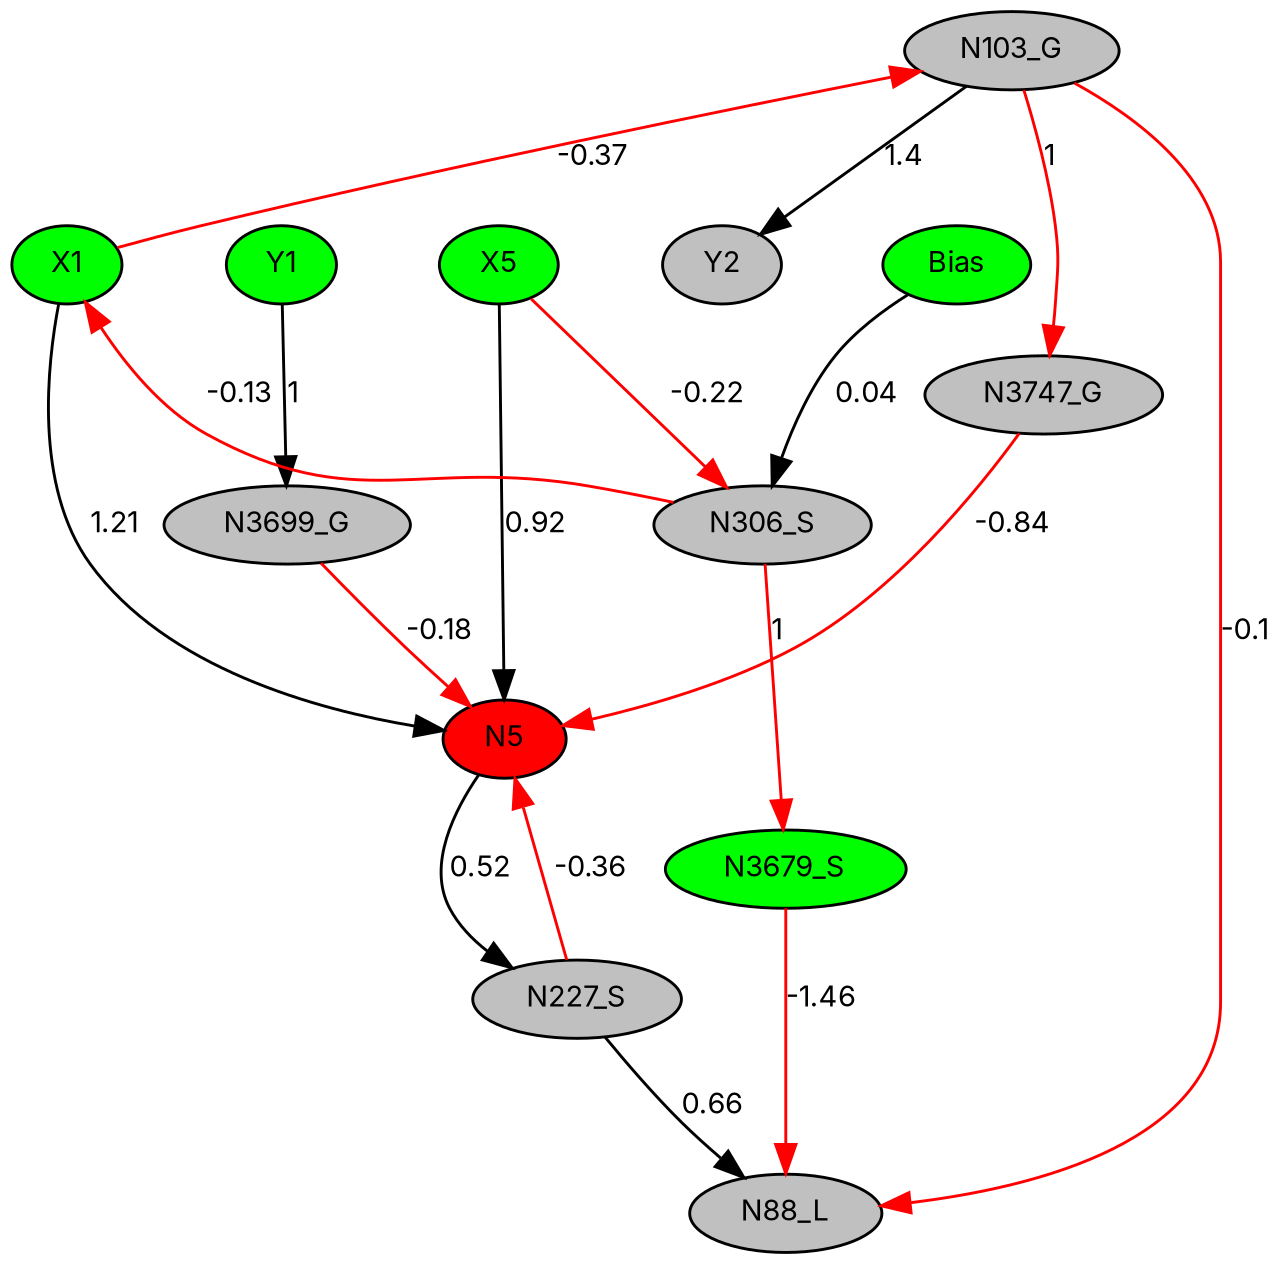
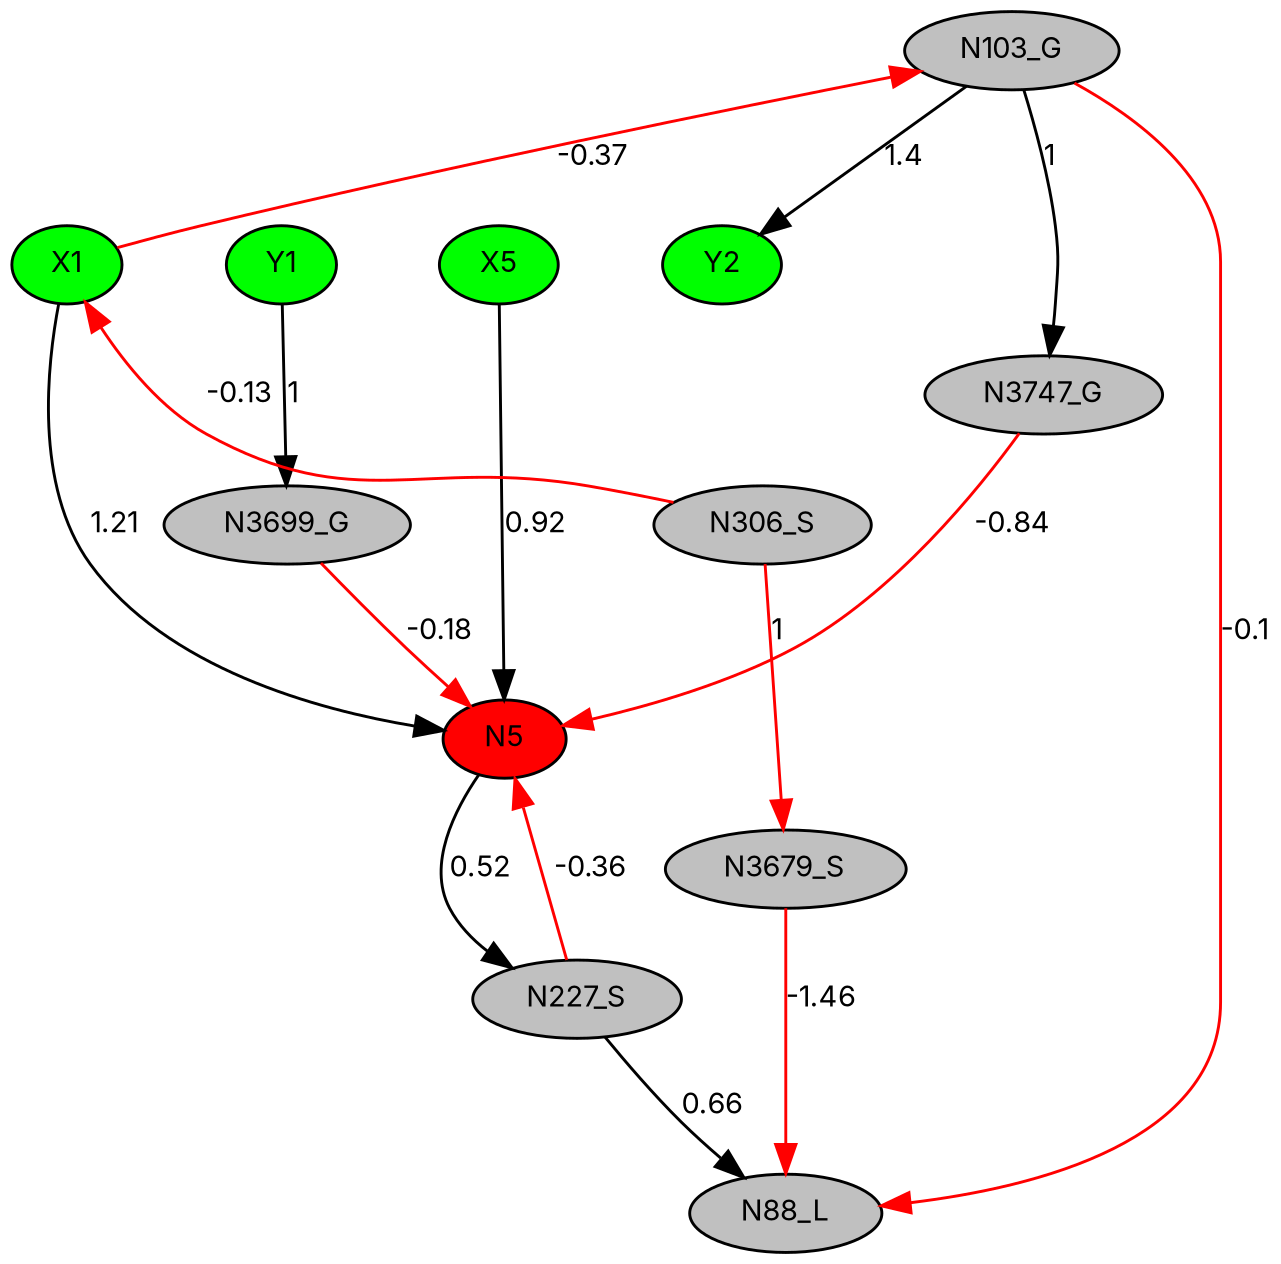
edge "N103_G" -> "N3747_G": color red -> black
node "Y2": fillcolor gray -> green
node "Bias": removed
edge "X5" -> "N306_S": removed, label "-0.22"
node "N3679_S": fillcolor green -> gray
